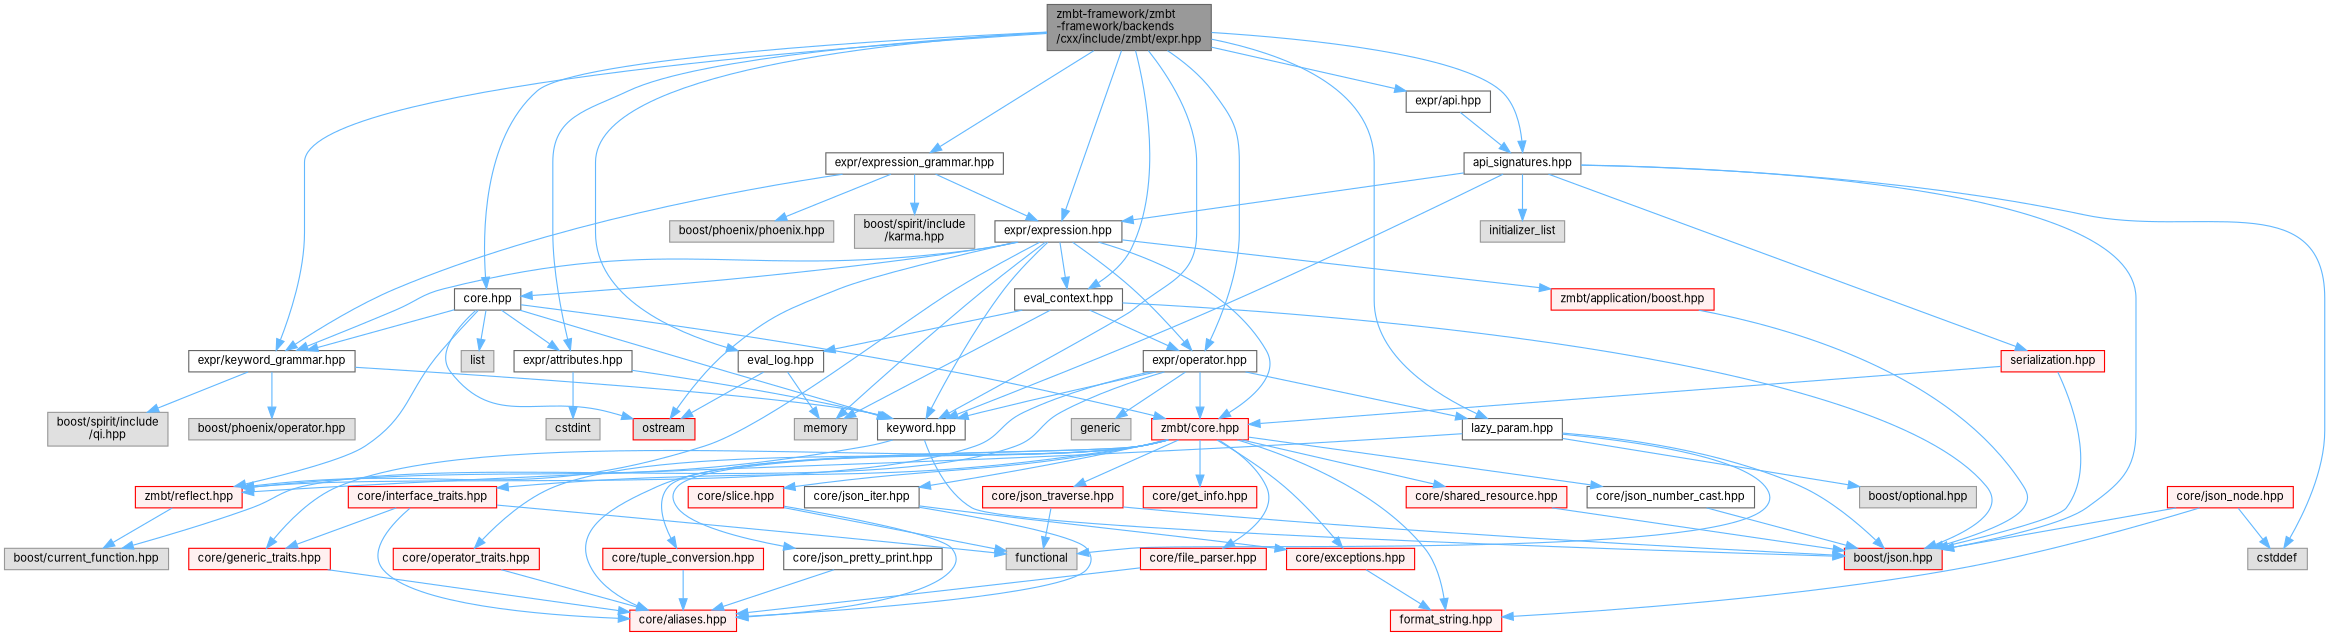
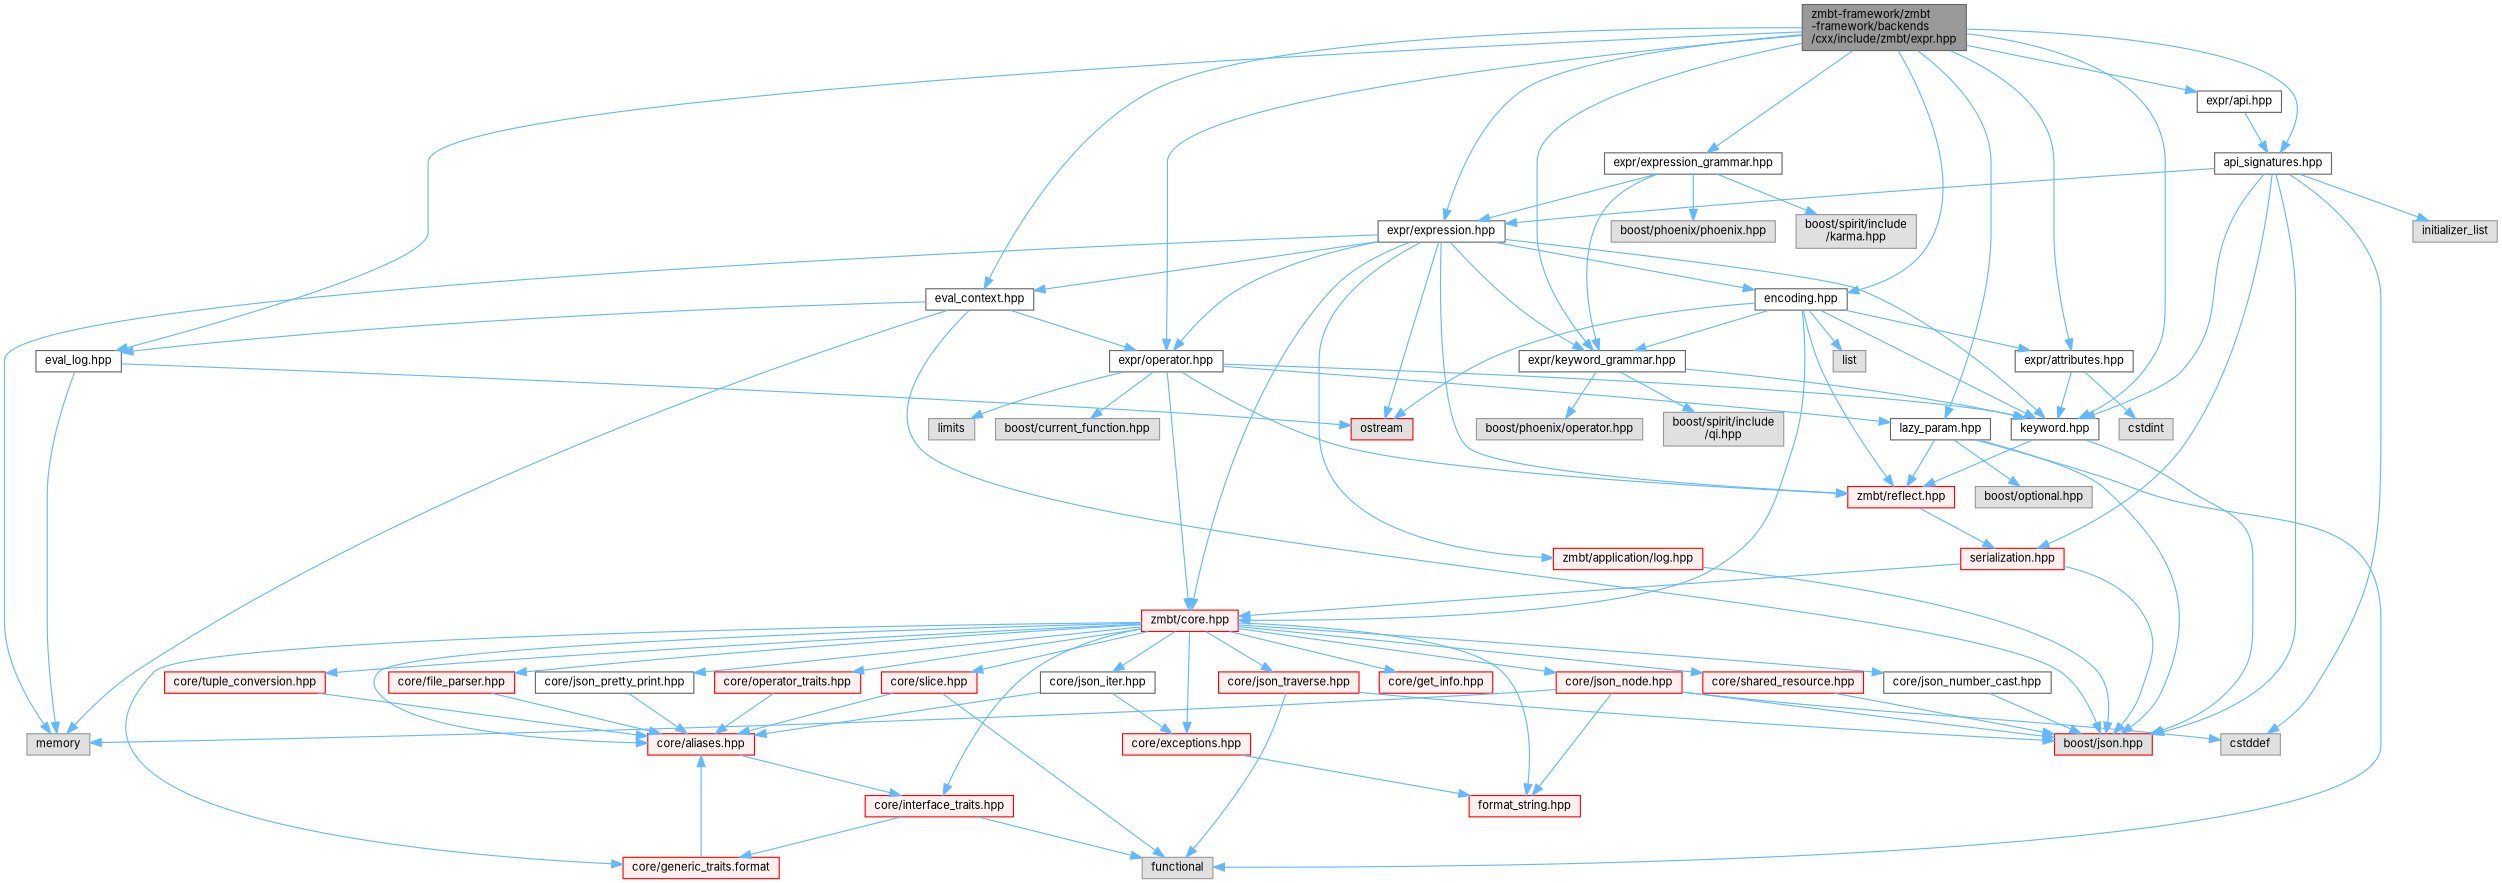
node "core.hpp": label "core.hpp" -> "encoding.hpp"
node "zmbt/application/boost.hpp": label "zmbt/application/boost.hpp" -> "zmbt/application/log.hpp"
node "generic": label "generic" -> "limits"
edge "zmbt/reflect.hpp" -> "boost/current_function.hpp": now "zmbt/reflect.hpp" -> "serialization.hpp"
node "core/generic_traits.hpp": label "core/generic_traits.hpp" -> "core/generic_traits.format"
edge "core/interface_traits.hpp" -> "core/aliases.hpp": reversed
edge "zmbt/core.hpp" -> "core/json_node.hpp": added
edge "core/json_node.hpp" -> "memory": added
